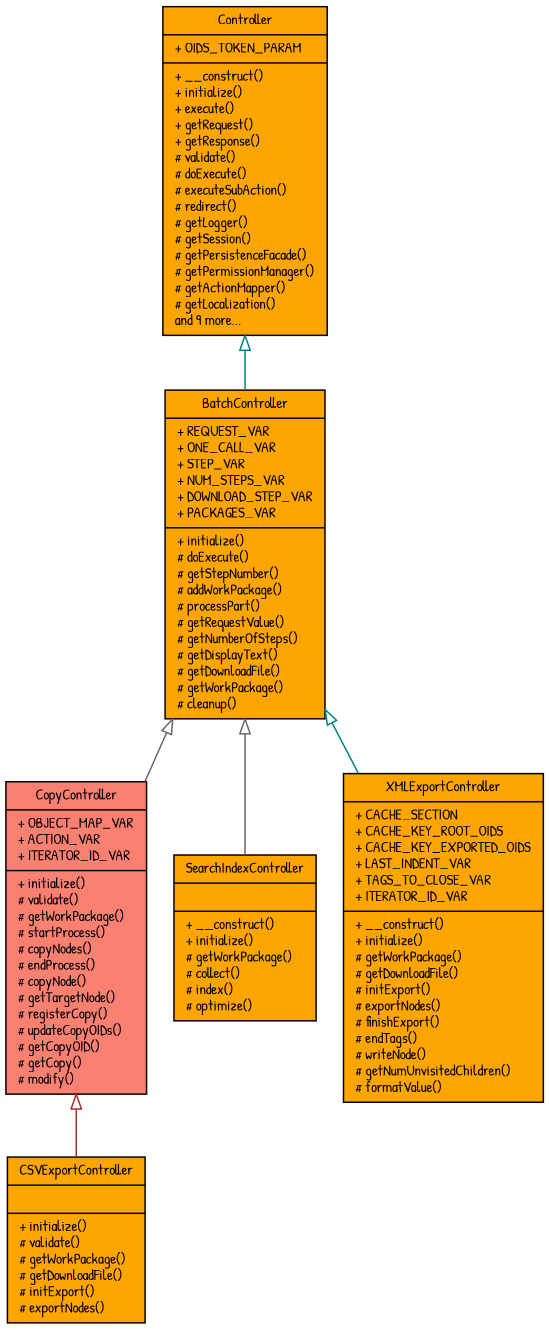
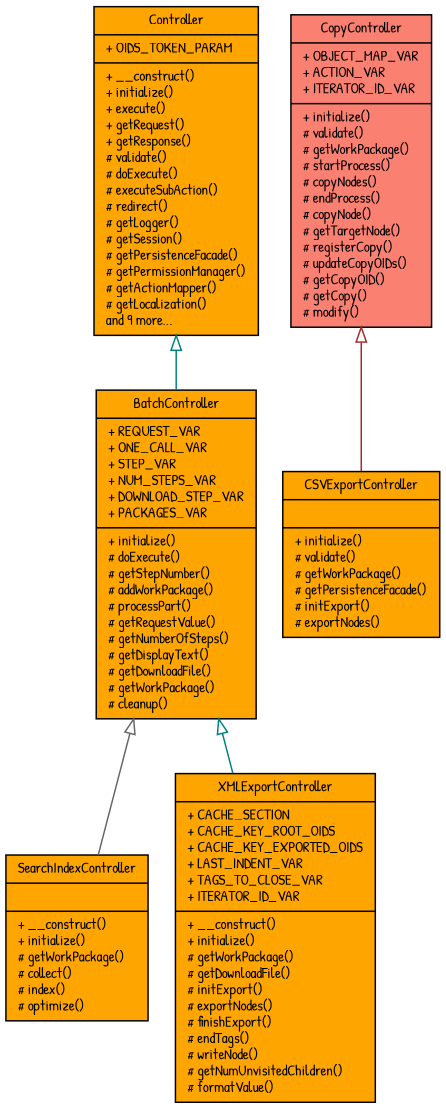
edge "CopyController" -> "BatchController": removed
node "CSVExportController": text "# getDownloadFile()" -> "# getPersistenceFacade()"
